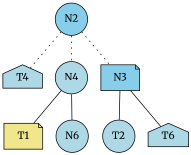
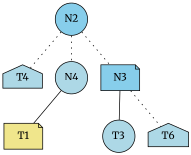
edge "N3" -- "T6": style solid -> dotted
node "N6": removed
node "T2": label "T2" -> "T3"
